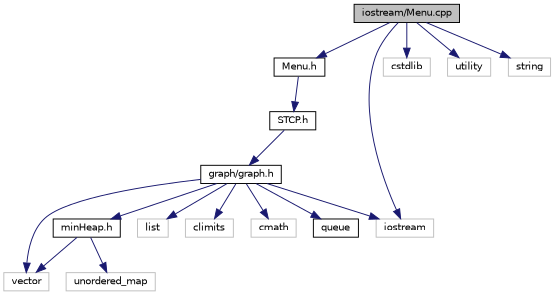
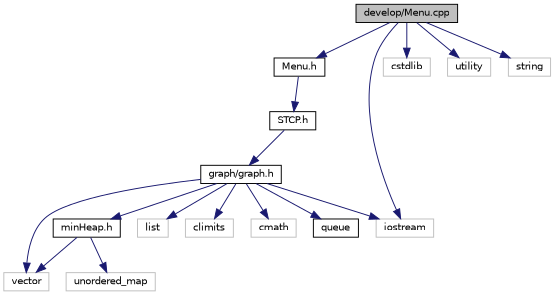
node "iostream/Menu.cpp": label "iostream/Menu.cpp" -> "develop/Menu.cpp"
